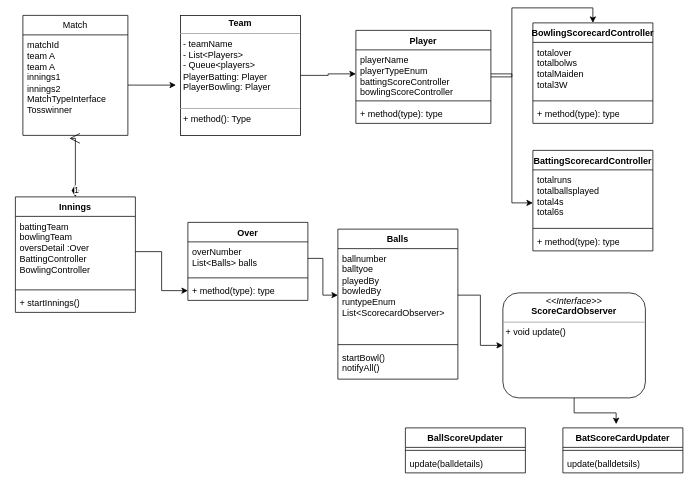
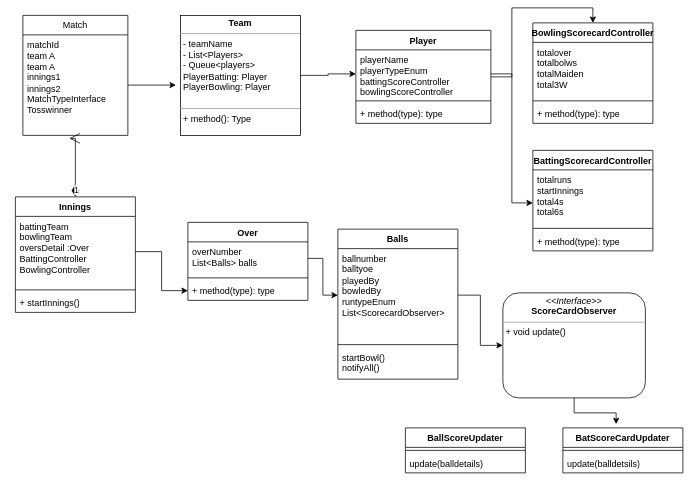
node "totalruns totalballsplayed total4s total6s": label "totalruns totalballsplayed total4s total6s" -> "totalruns startInnings total4s total6s"
